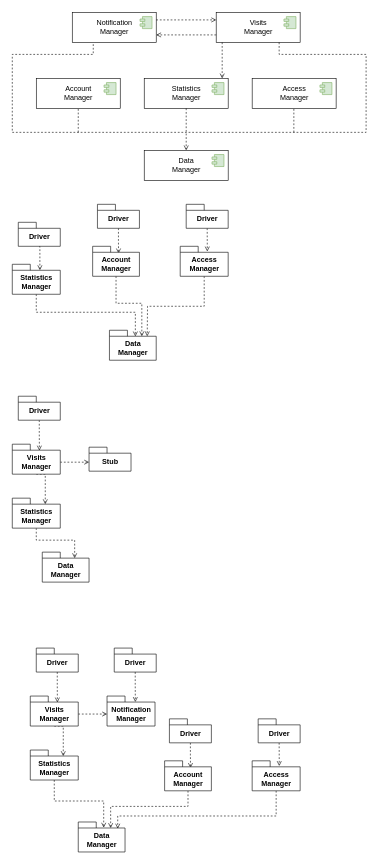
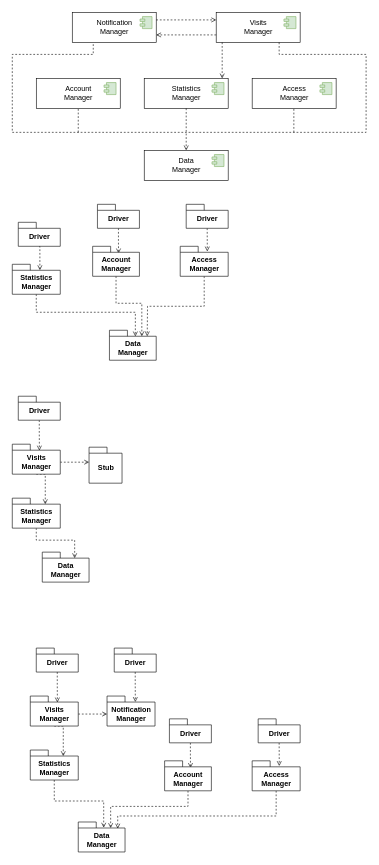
node "Stub": size 42x24 -> 33x36
